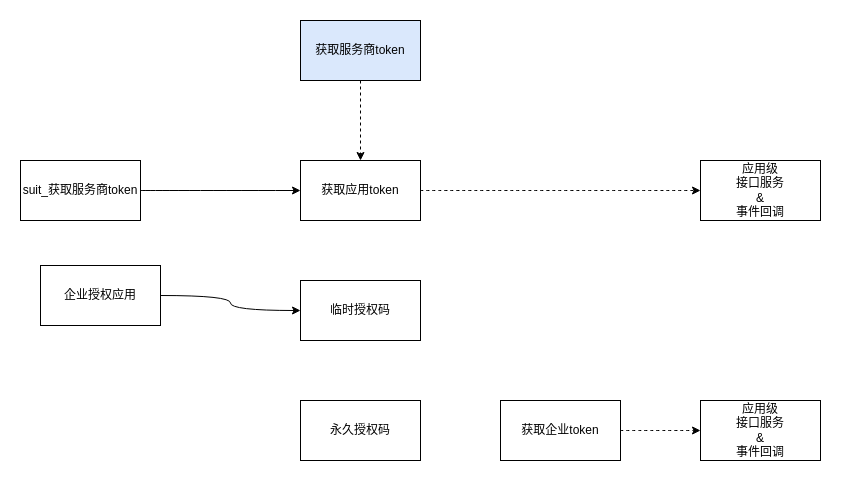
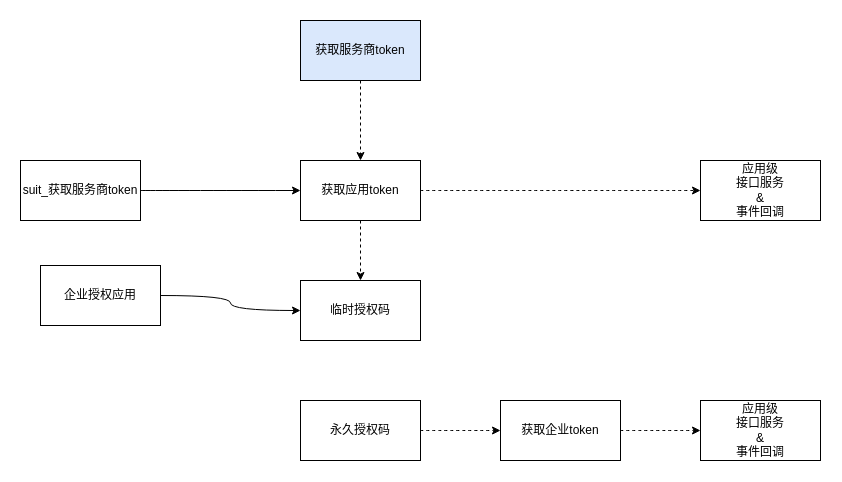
edge "获取应用token" -> "临时授权码": added
edge "永久授权码" -> "获取企业token": added
